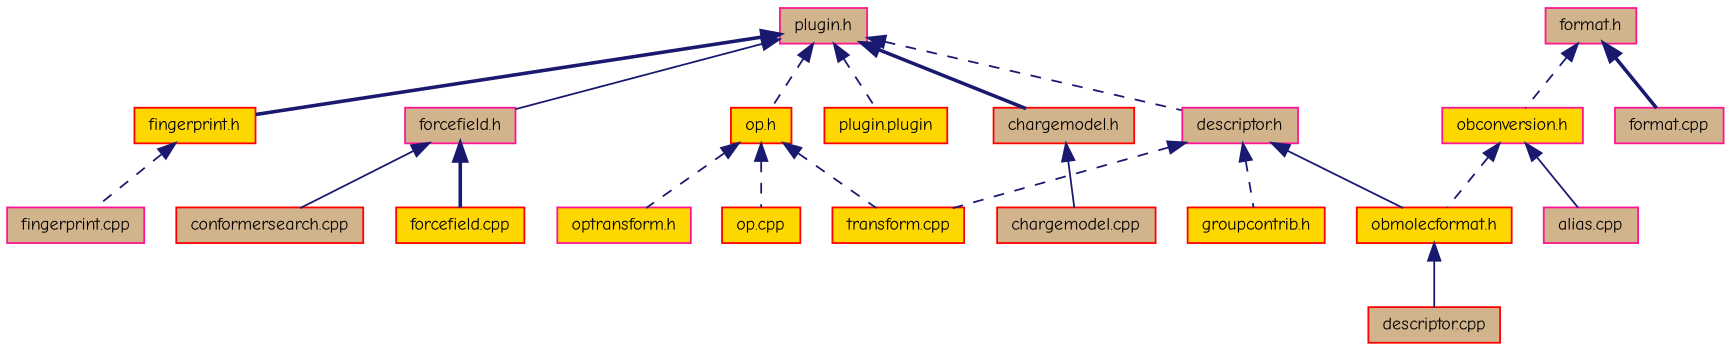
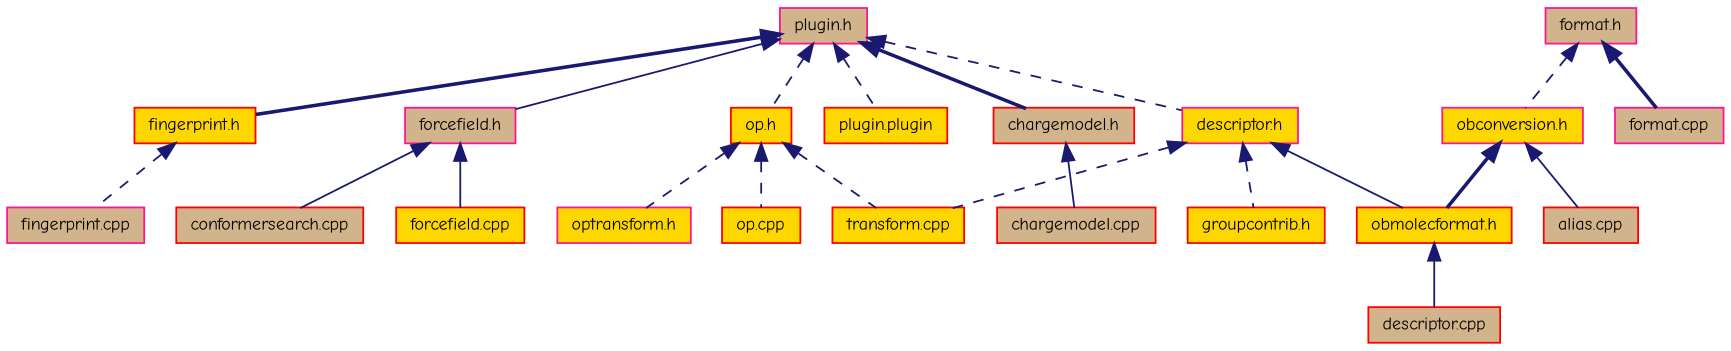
node "descriptor.h": fillcolor tan -> gold
edge "obmolecformat.h" -> "obconversion.h": style dashed -> bold
edge "forcefield.cpp" -> "forcefield.h": style bold -> solid
node "alias.cpp": color deeppink -> red
